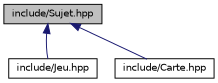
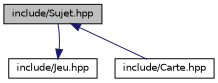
edge "include/Jeu.hpp" -> "include/Sujet.hpp": reversed
